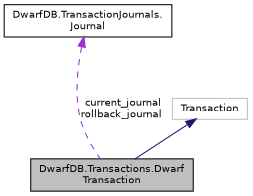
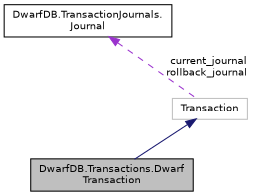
edge "DwarfDB.Transactions.Dwarf Transaction" -> "DwarfDB.TransactionJournals. Journal": now "Transaction" -> "DwarfDB.TransactionJournals. Journal"
